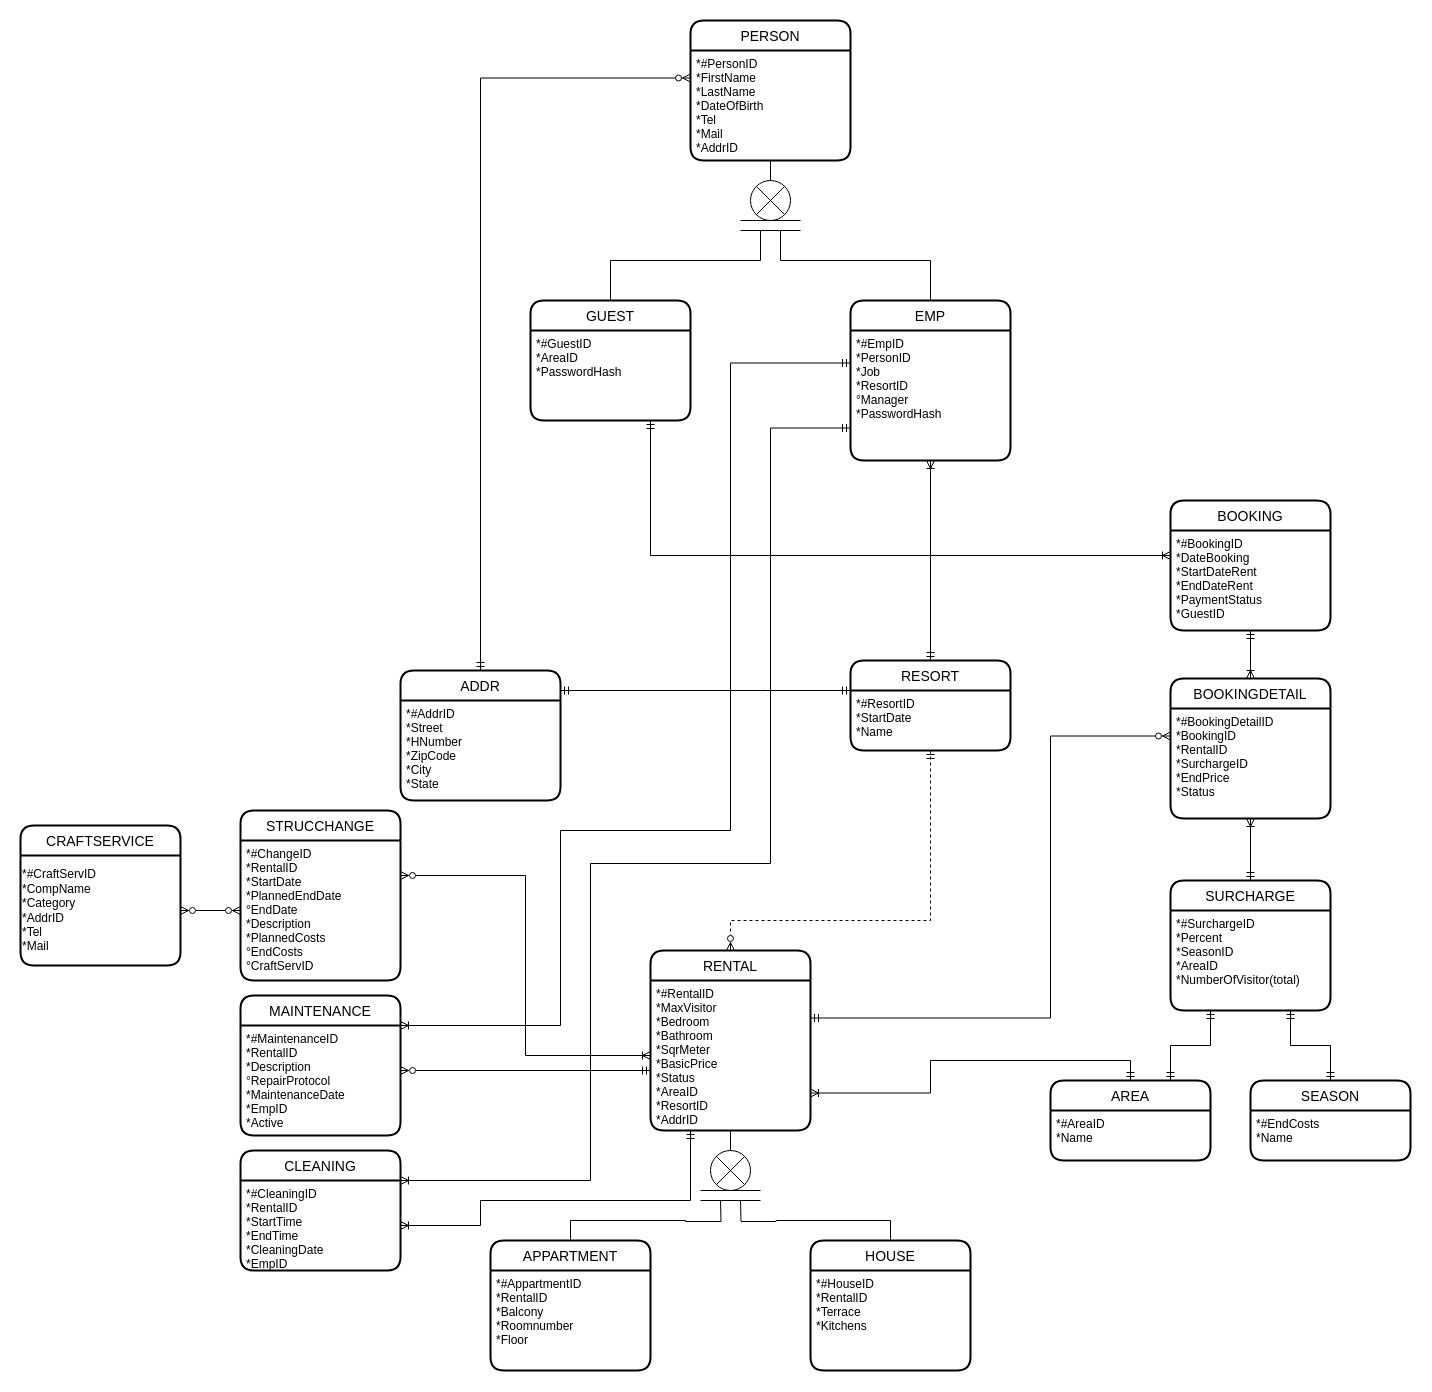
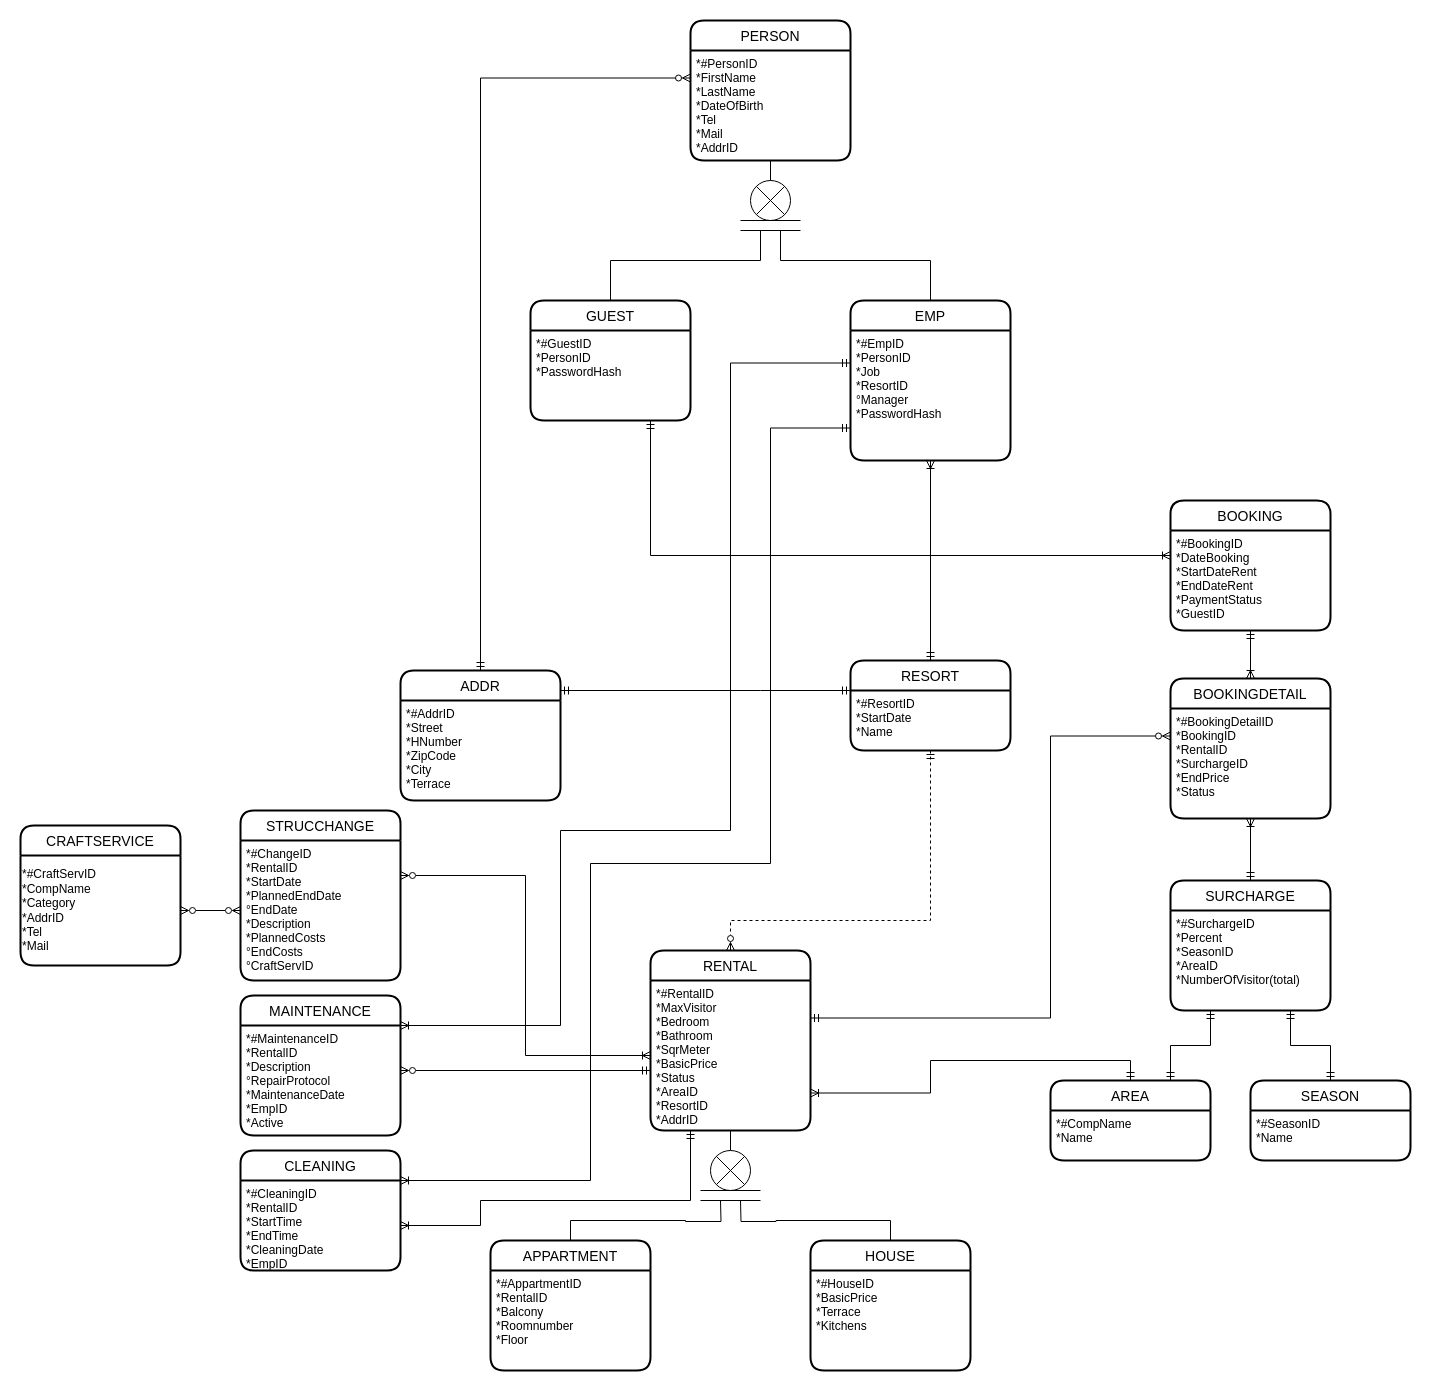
node "*#GuestID *AreaID *PasswordHash": label "*#GuestID *AreaID *PasswordHash" -> "*#GuestID *PersonID *PasswordHash"
node "*#AddrID *Street *HNumber *ZipCode *City *State": label "*#AddrID *Street *HNumber *ZipCode *City *State" -> "*#AddrID *Street *HNumber *ZipCode *City *Terrace"
node "*#AreaID *Name": label "*#AreaID *Name" -> "*#CompName *Name"
node "*#EndCosts *Name": label "*#EndCosts *Name" -> "*#SeasonID *Name"
node "*#HouseID *RentalID *Terrace *Kitchens": label "*#HouseID *RentalID *Terrace *Kitchens" -> "*#HouseID *BasicPrice *Terrace *Kitchens"
